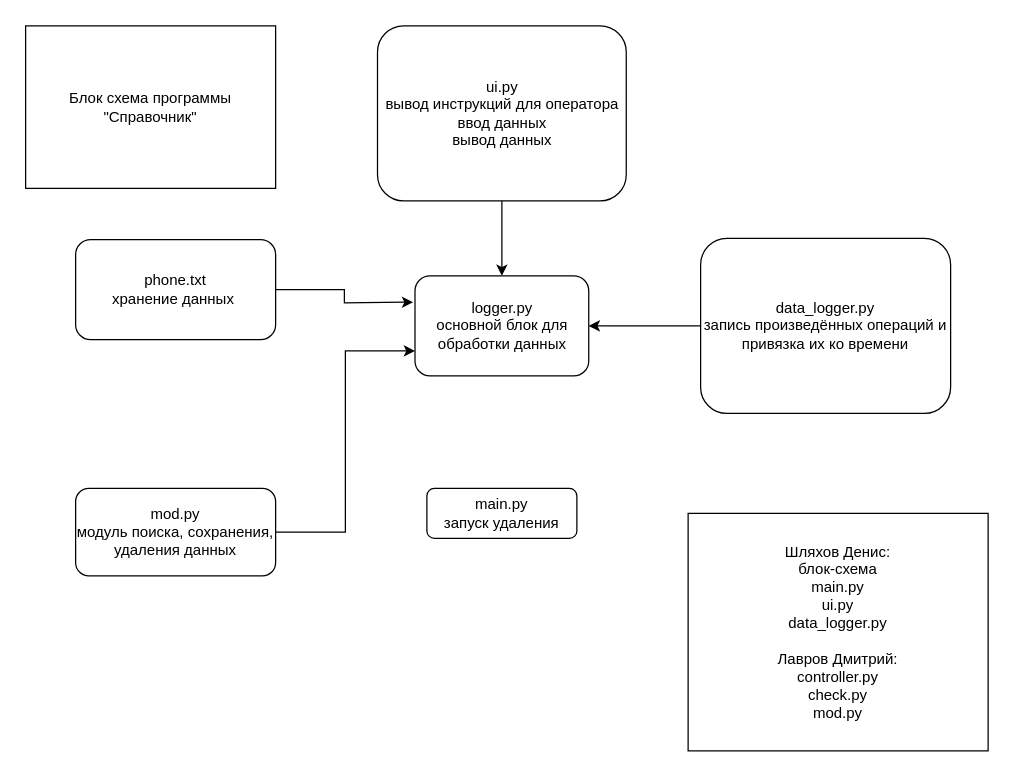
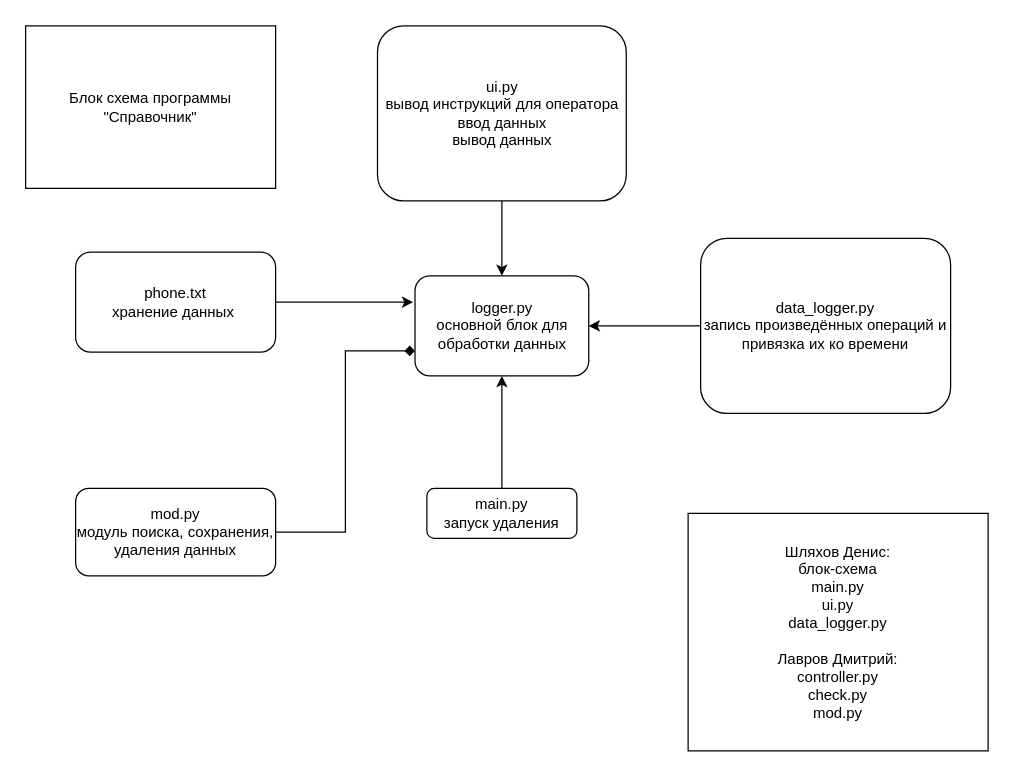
node "phone.txt хранение данных": moved (176, 289) -> (176, 302)
edge "mod.py модуль поиска, сохранения, удаления данных" -> "logger.py основной блок для обработки данных": arrowhead classic -> diamond
edge "main.py запуск удаления" -> "logger.py основной блок для обработки данных": added
